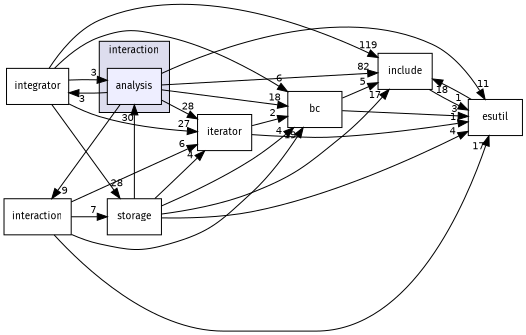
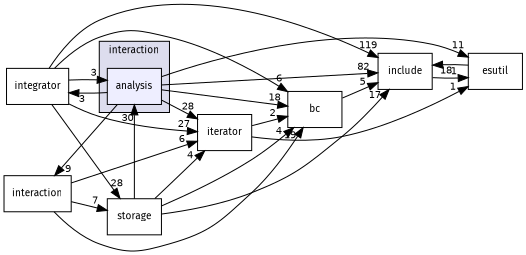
edge "bc" -> "esutil": removed
edge "storage" -> "esutil": removed
edge "interaction" -> "esutil": removed
